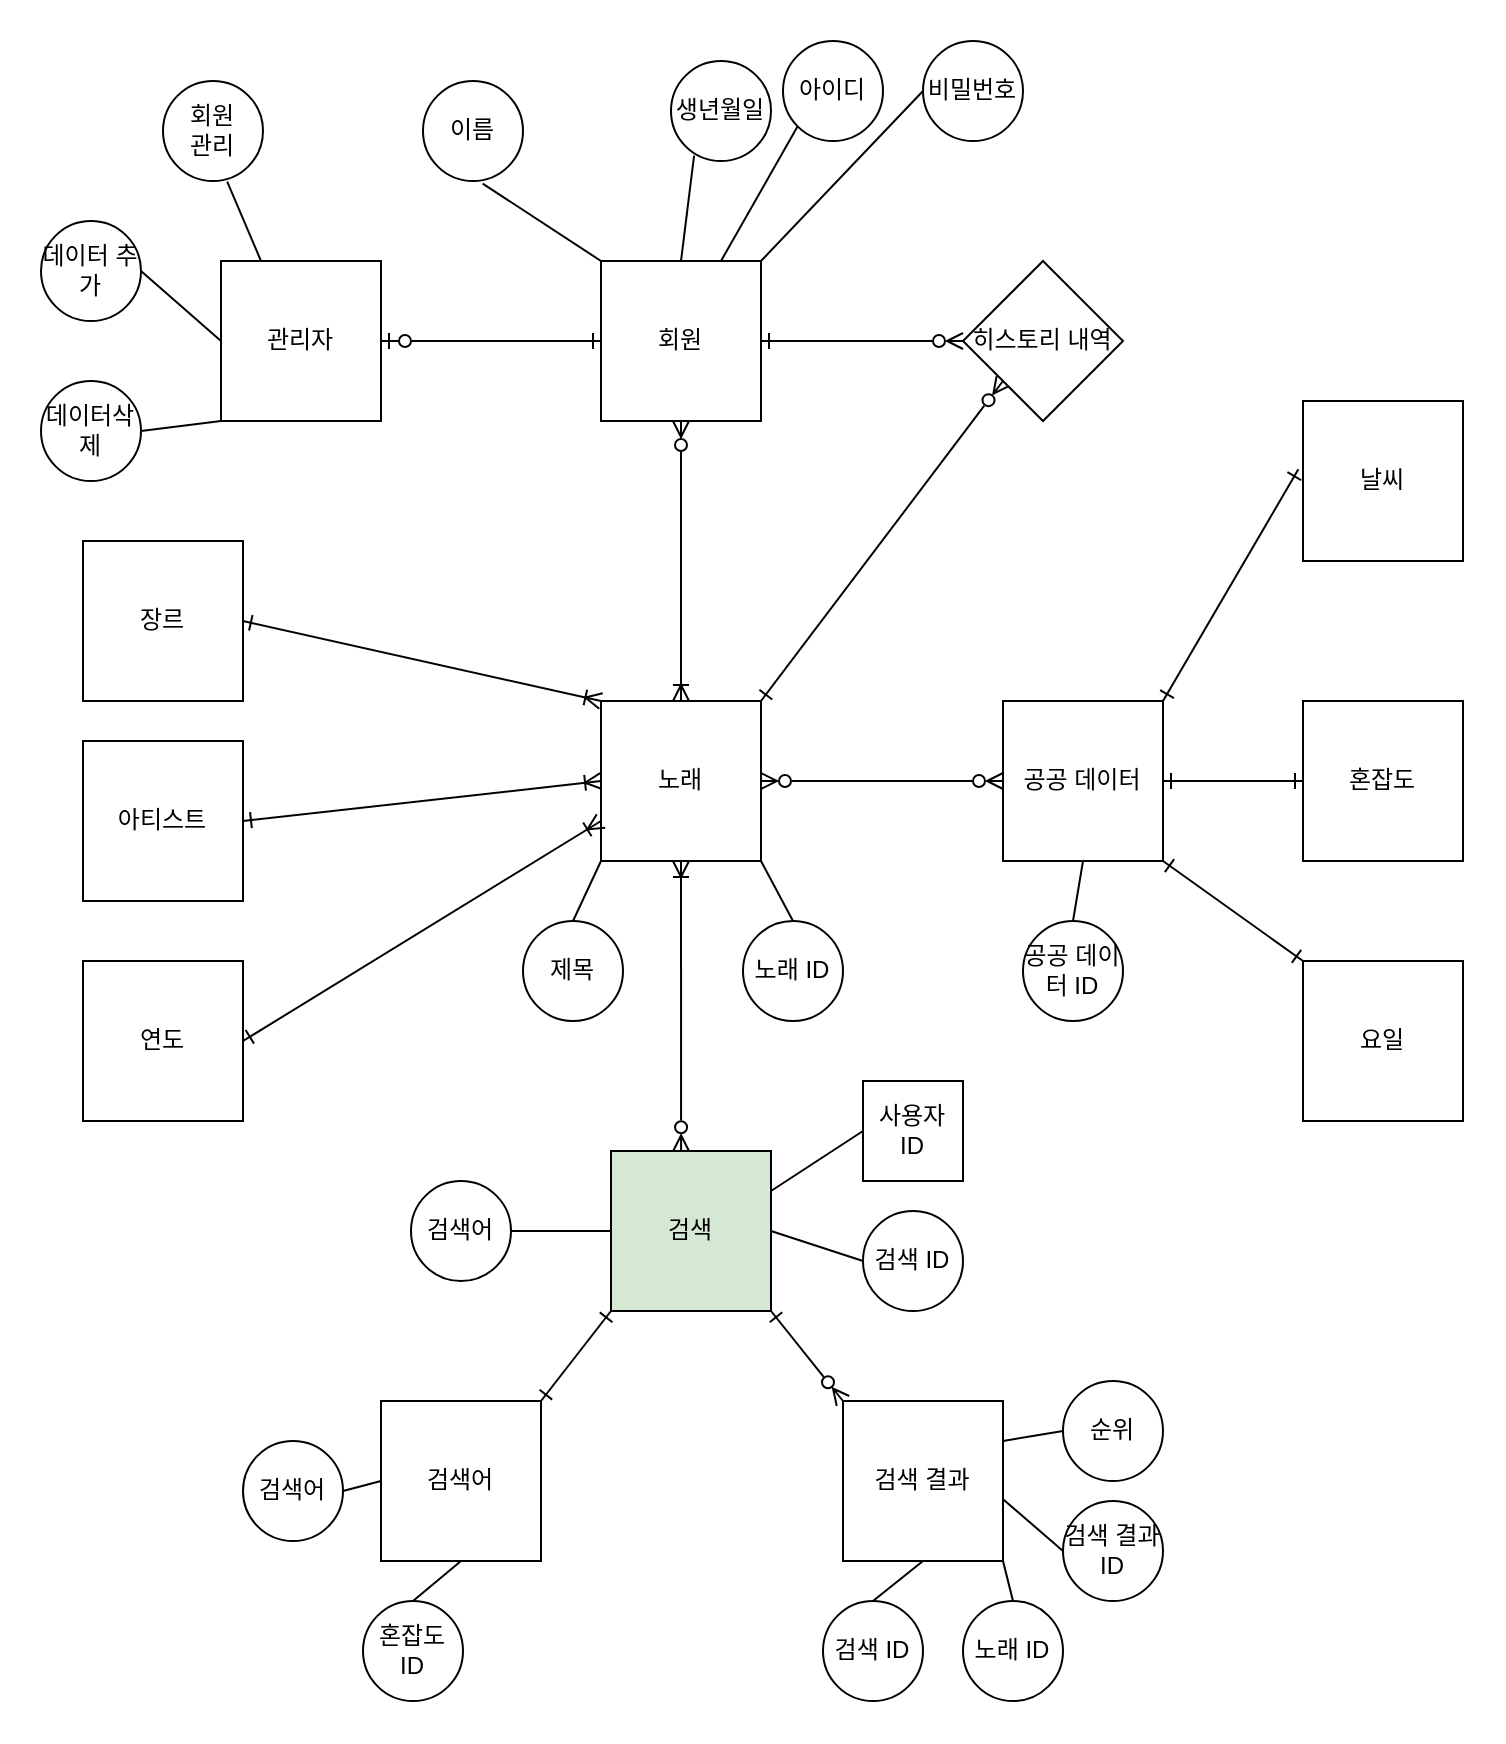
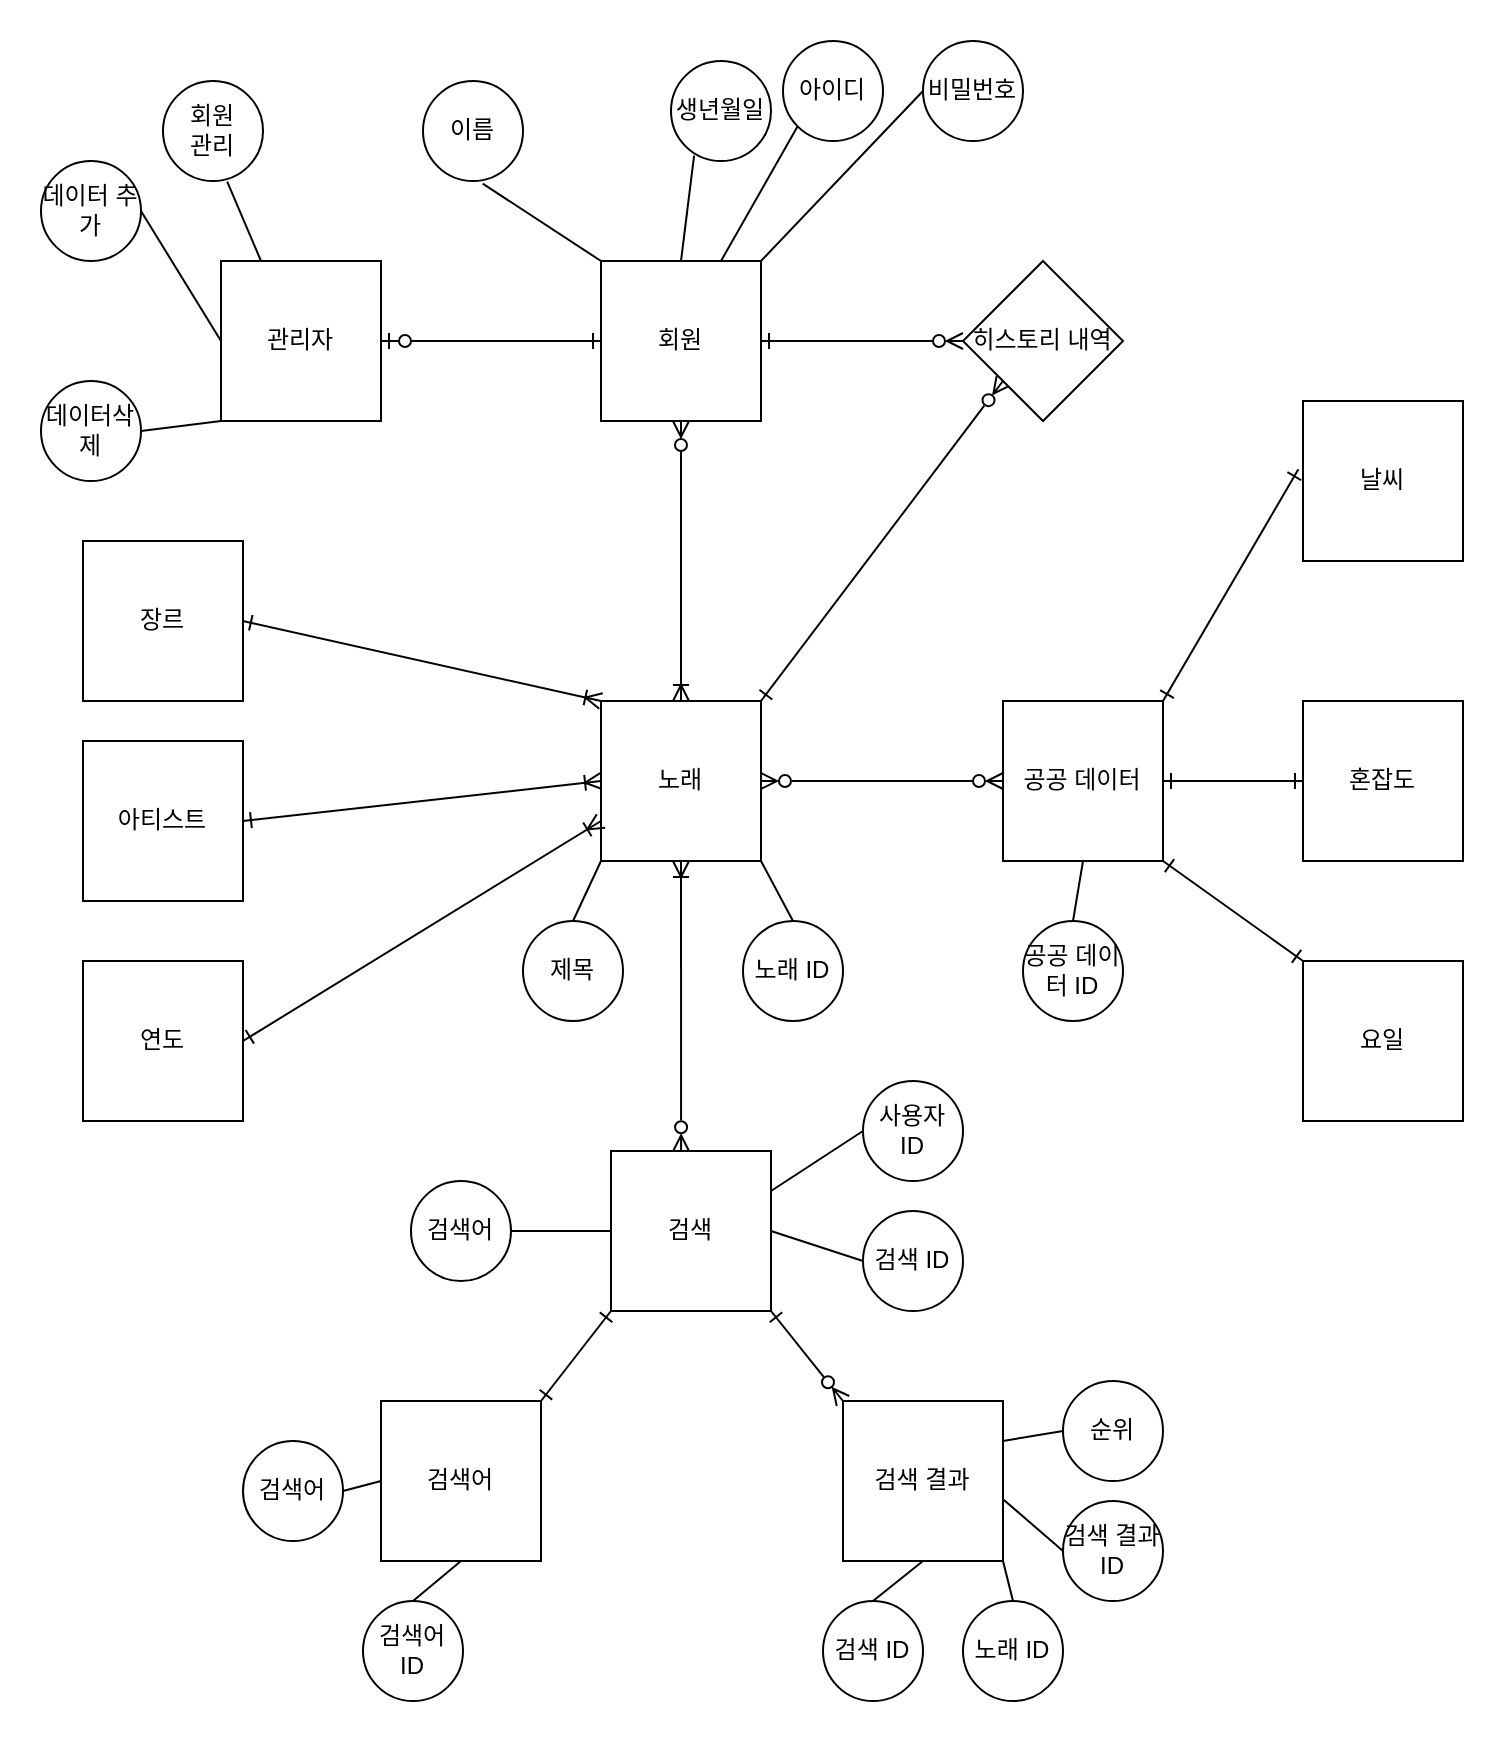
node "데이터 추가": moved (91, 271) -> (91, 211)
node "사용자 ID": shape rectangle -> ellipse
node "검색": fillcolor #d5e8d4 -> #ffffff
node "혼잡도 ID": label "혼잡도 ID" -> "검색어 ID"
